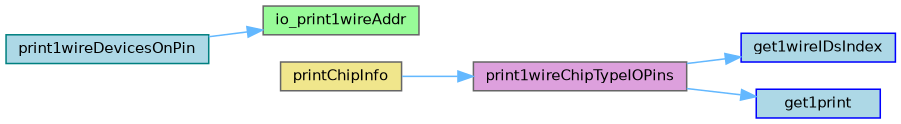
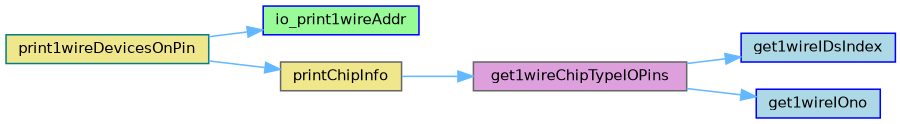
node "io_print1wireAddr": color gray40 -> blue
node "print1wireDevicesOnPin": fillcolor lightblue -> khaki
edge "print1wireDevicesOnPin" -> "printChipInfo": added
node "print1wireChipTypeIOPins": label "print1wireChipTypeIOPins" -> "get1wireChipTypeIOPins"
node "get1print": label "get1print" -> "get1wireIOno"
